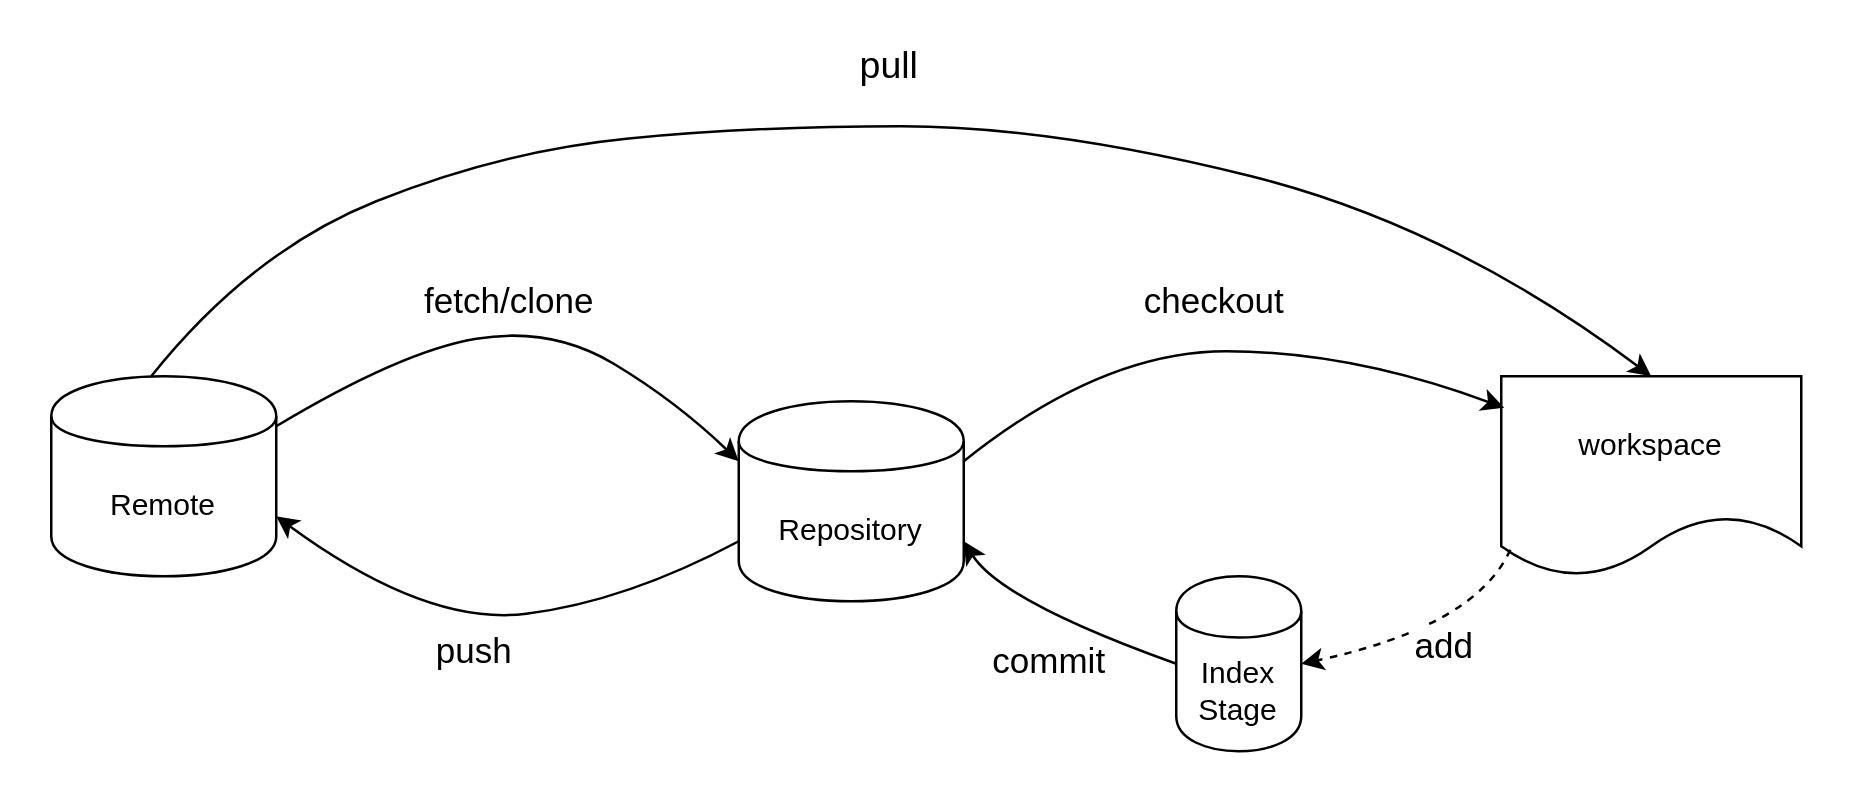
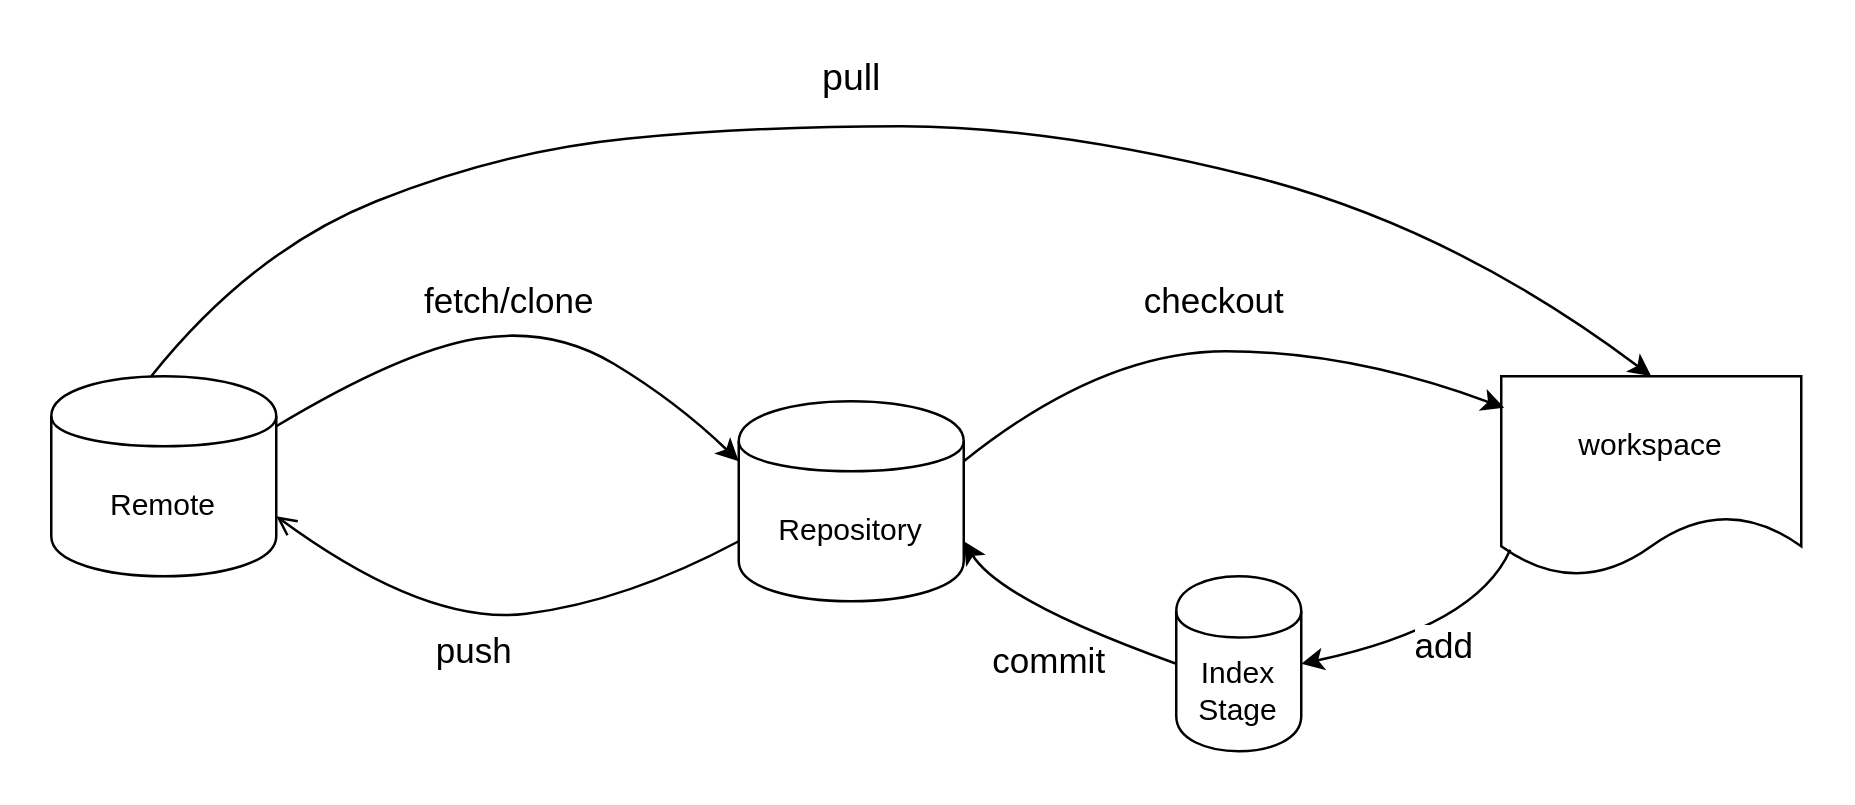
node "pull": moved (889, 64) -> (851, 76)
edge "Repository" -> "Remote": arrowhead classic -> open
edge "workspace" -> "Index Stage": style dashed -> solid
